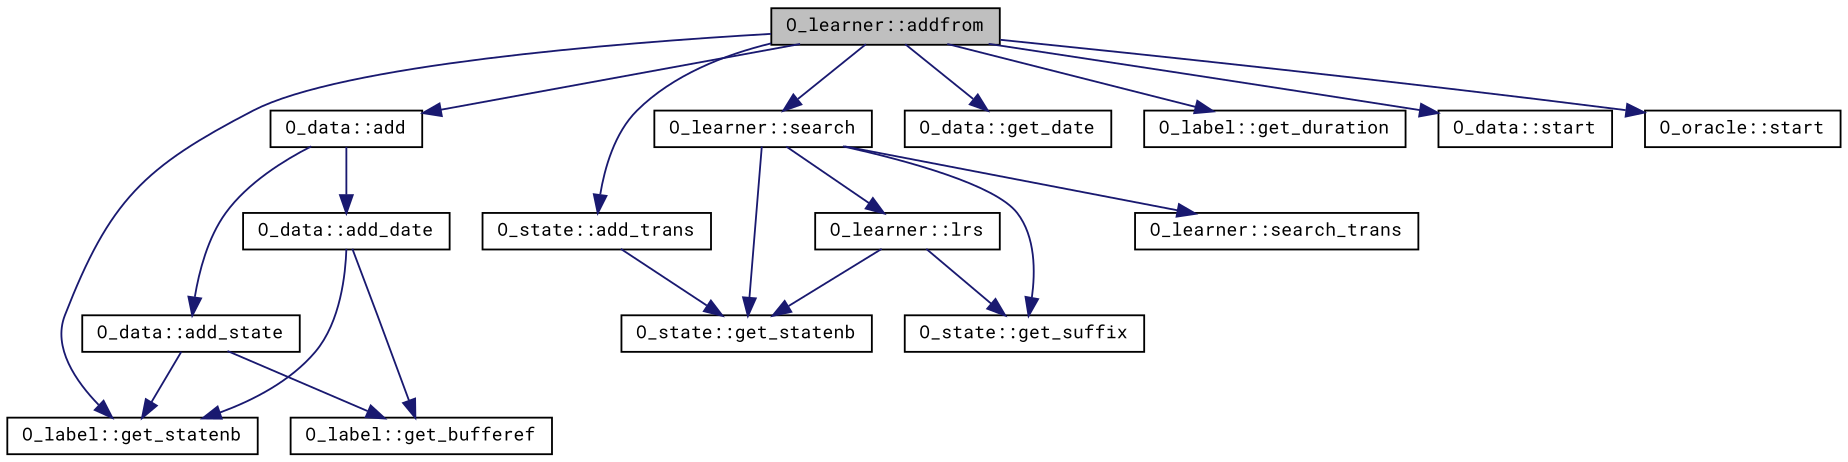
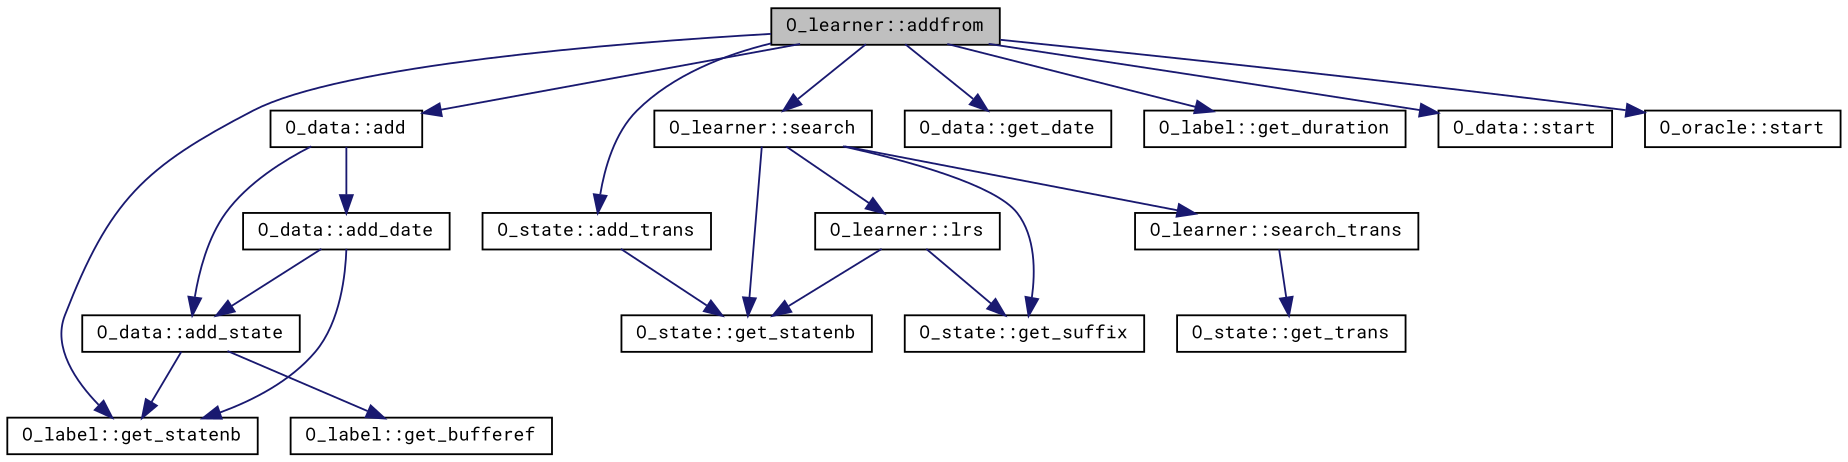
edge "O_data::add_date" -> "O_label::get_bufferef": now "O_data::add_date" -> "O_data::add_state"
node "O_state::get_trans": added
